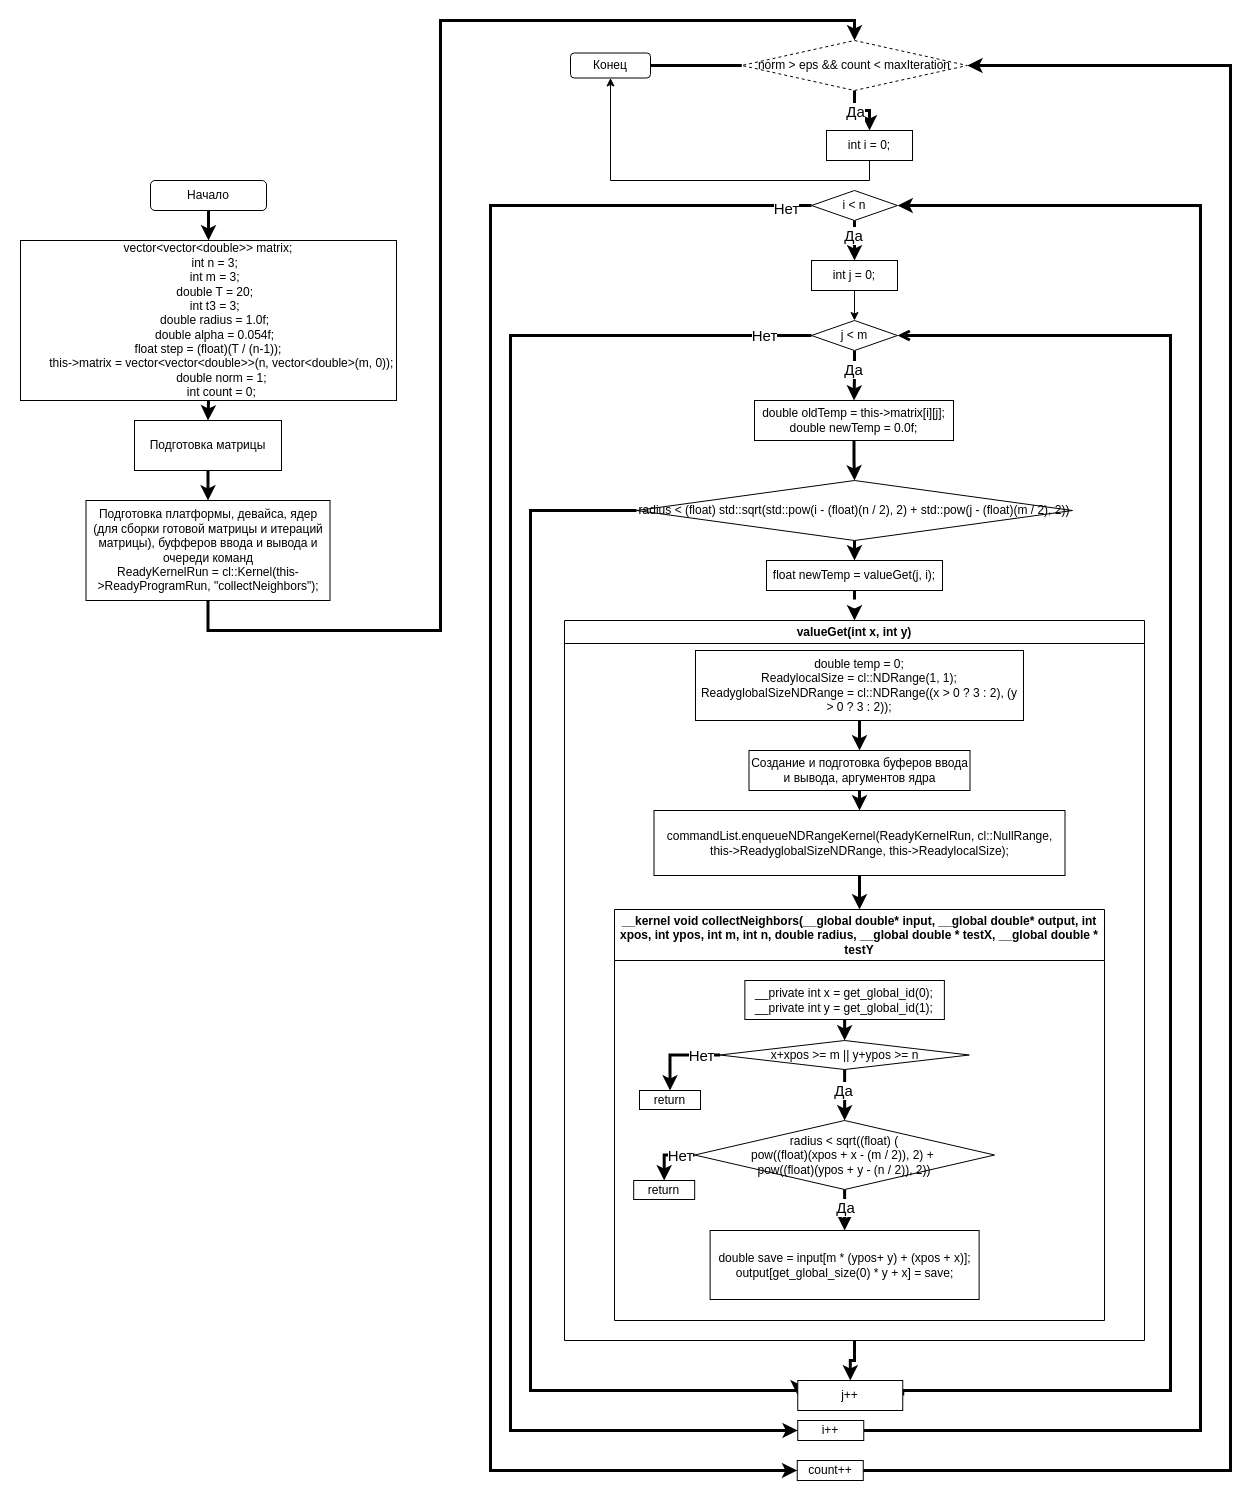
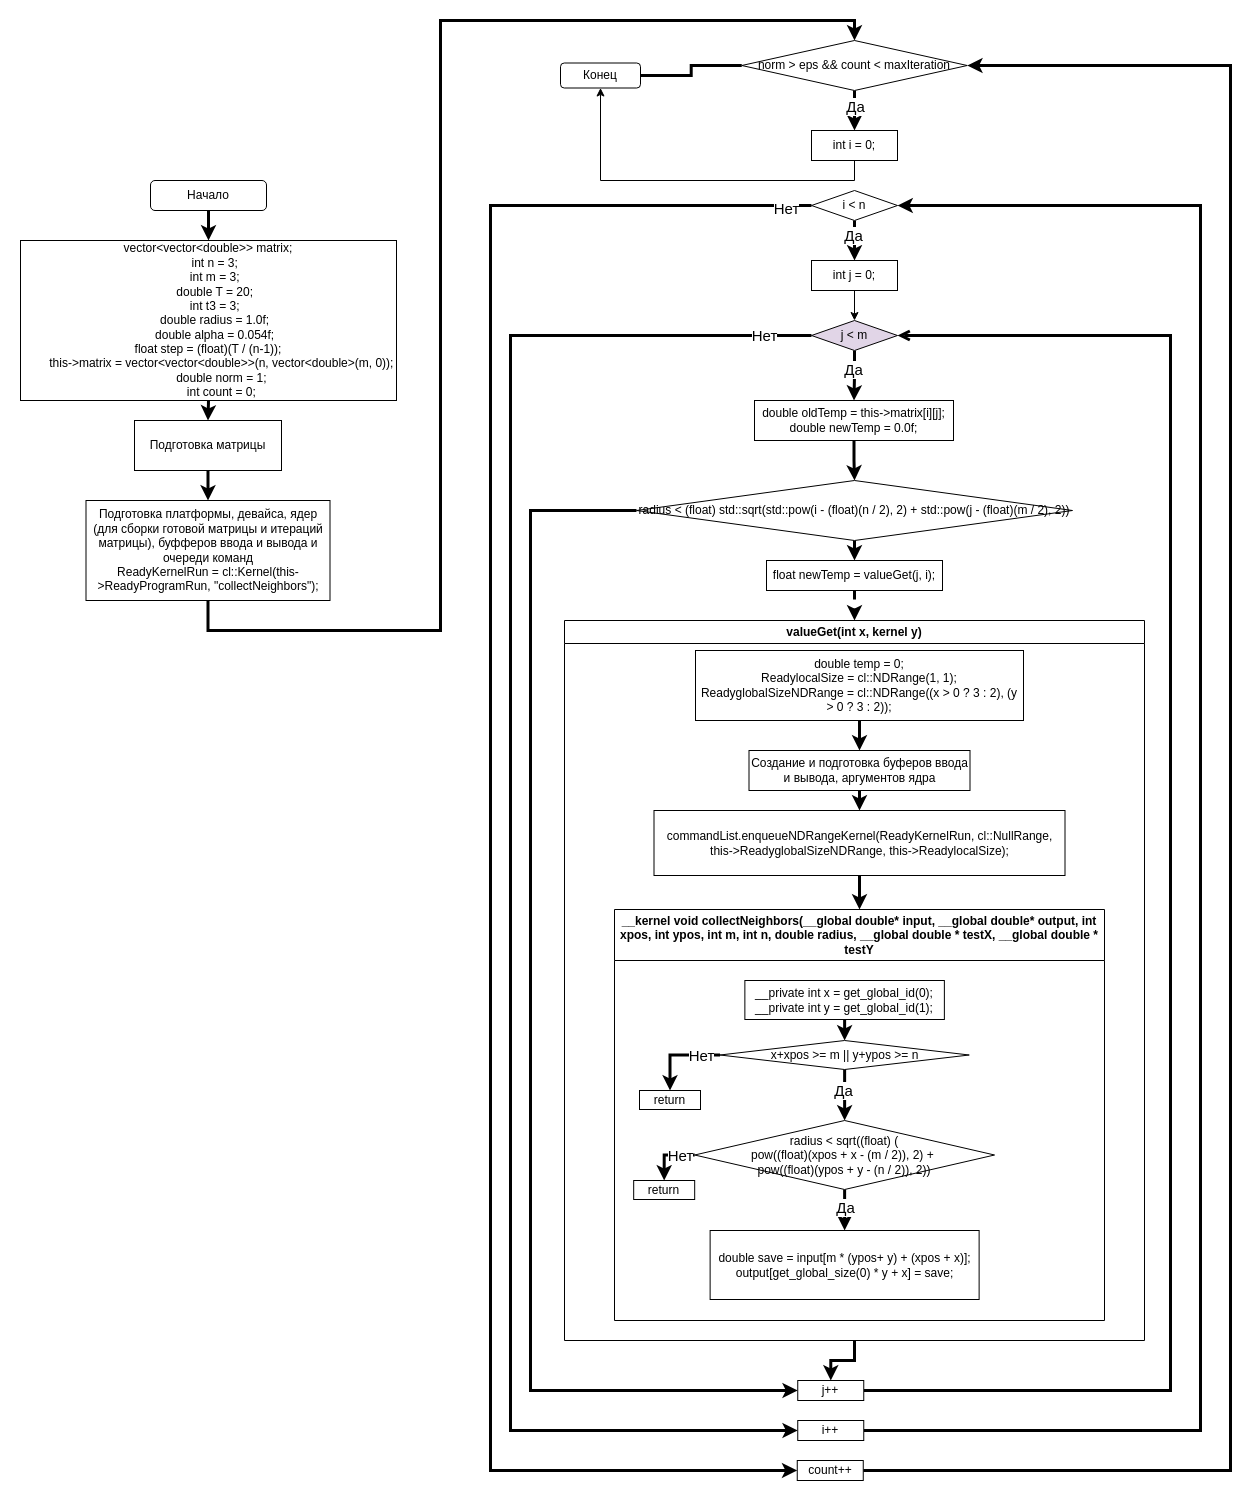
node "Конец": moved (611, 66) -> (601, 76)
node "norm > eps && count < maxIteration": style dashed -> solid
node "int i = 0;": moved (870, 146) -> (855, 146)
node "j < m": fillcolor #ffffff -> #e1d5e7
node "valueGet(int x, int y)": label "valueGet(int x, int y)" -> "valueGet(int x, kernel y)"
node "j++": size 105x30 -> 66x20
